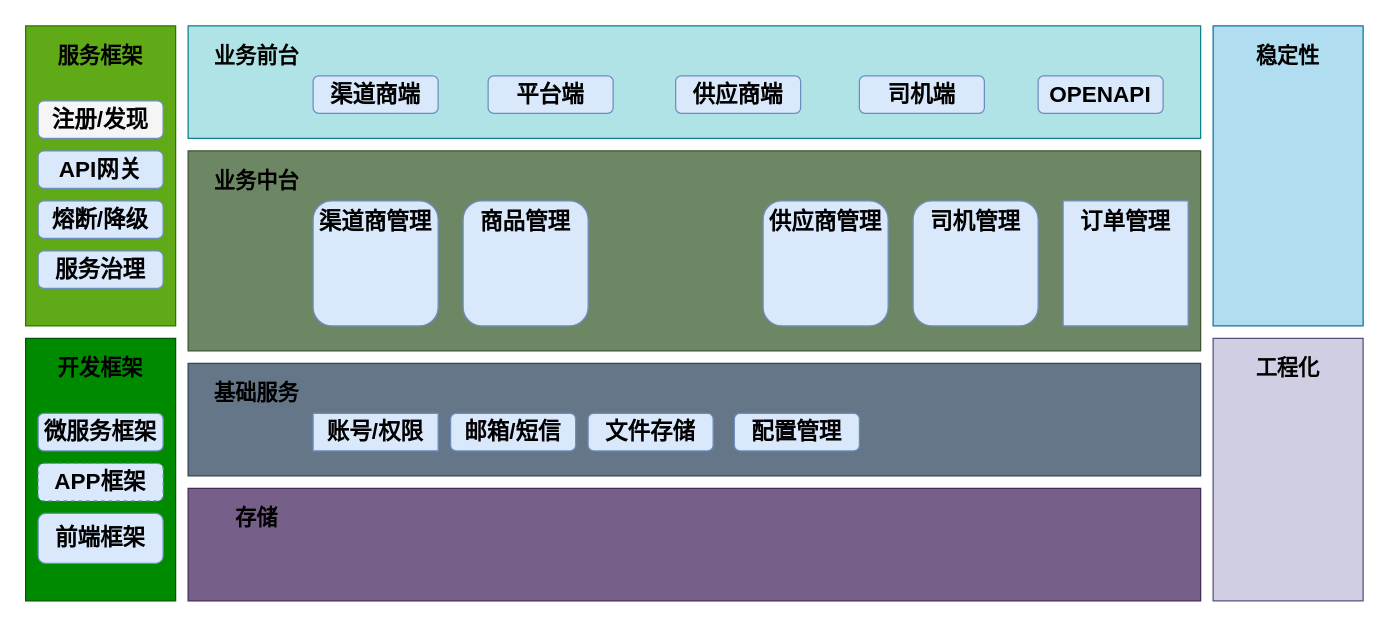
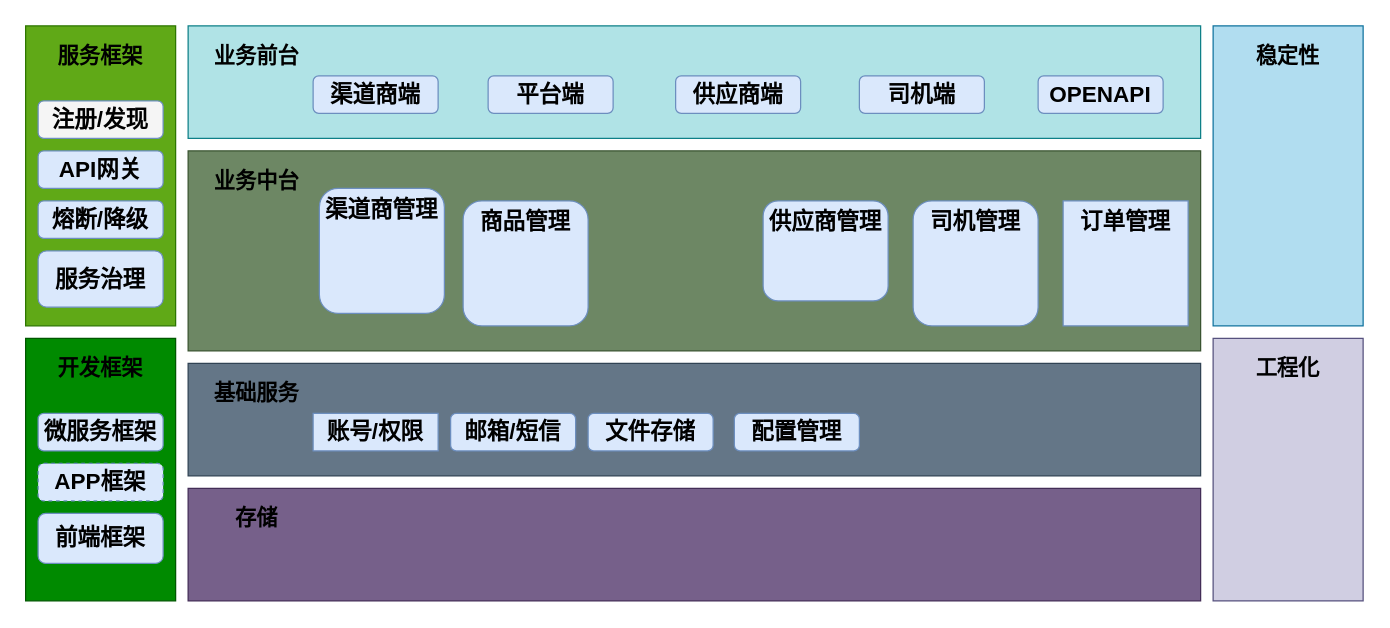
node "渠道商管理": moved (376, 263) -> (382, 251)
node "供应商管理": size 125x125 -> 125x100
node "服务治理": size 125x38 -> 125x56
